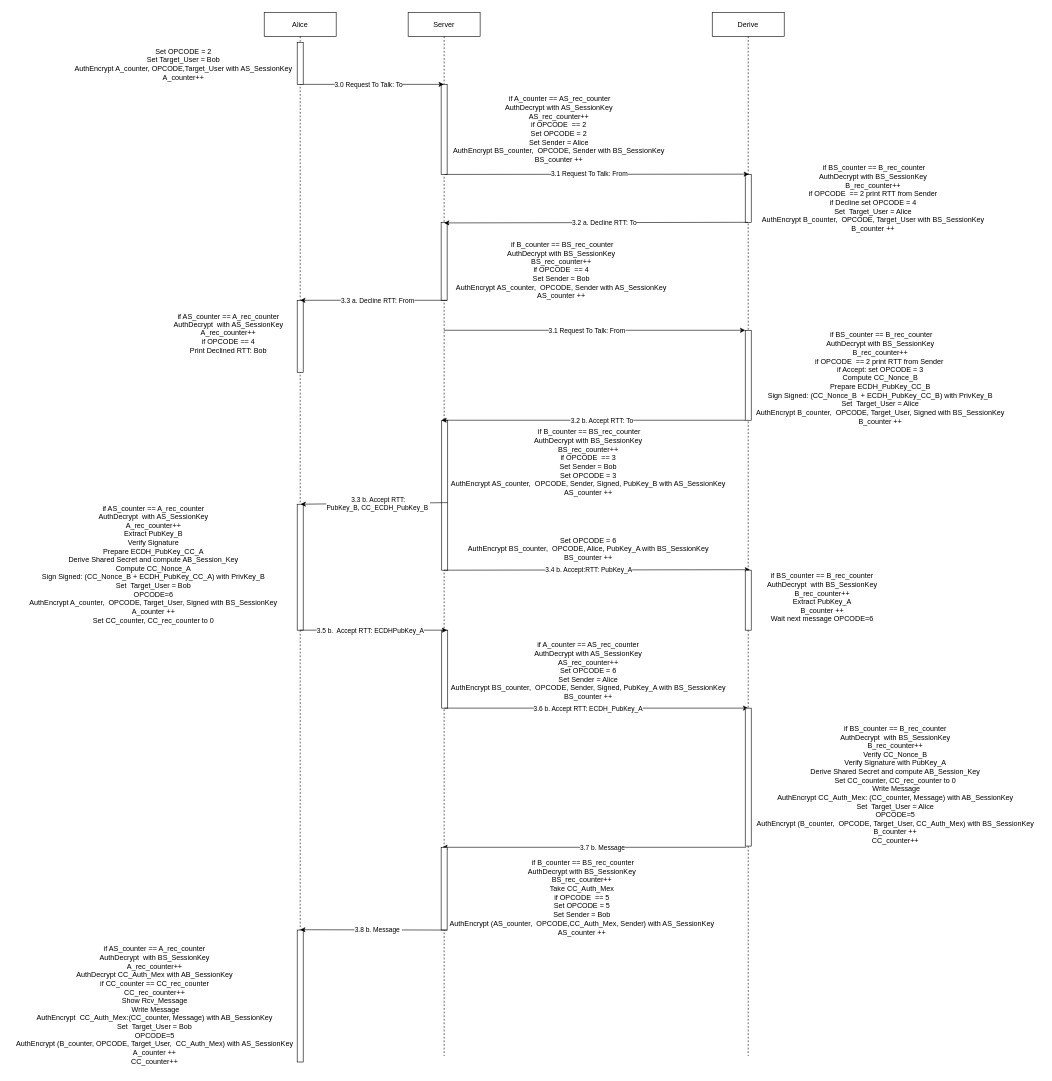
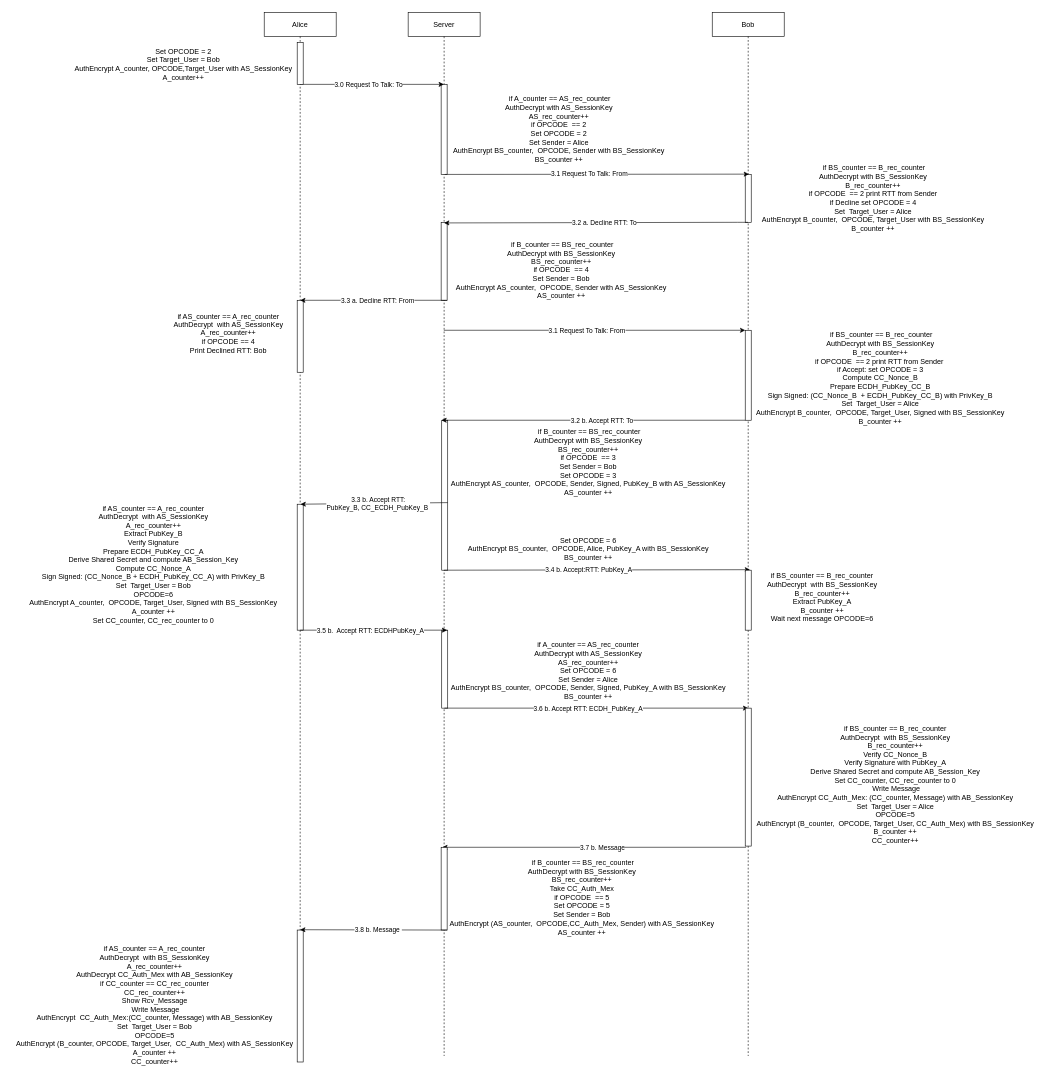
node "Derive": label "Derive" -> "Bob"
